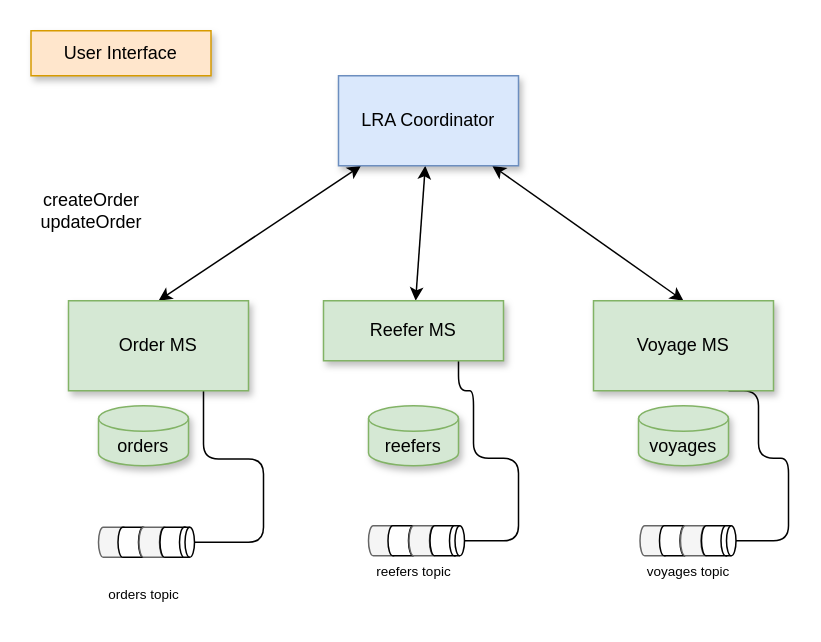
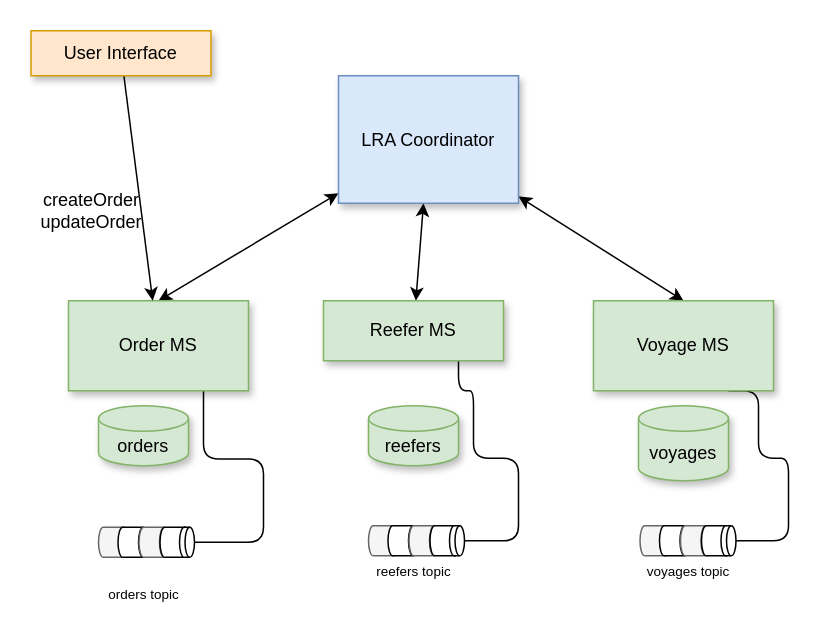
node "LRA Coordinator": size 180x90 -> 180x128
edge "User Interface" -> "Order MS": added
node "voyages": size 90x60 -> 90x75
